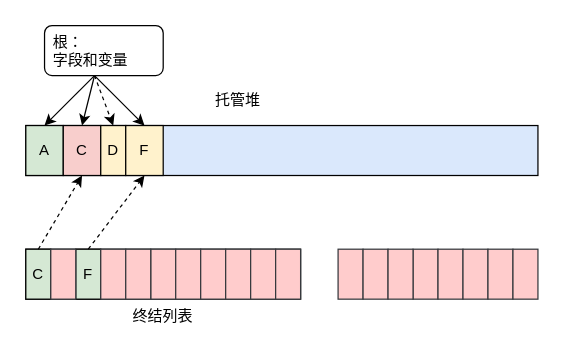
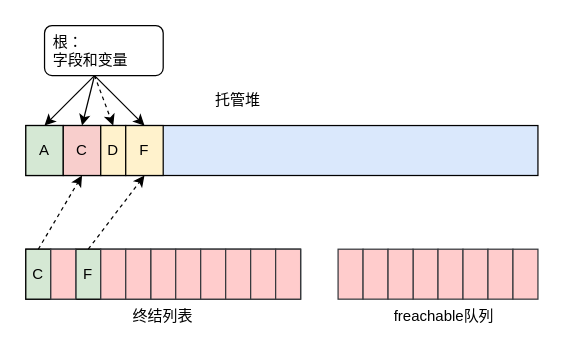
node "freachable队列": added
